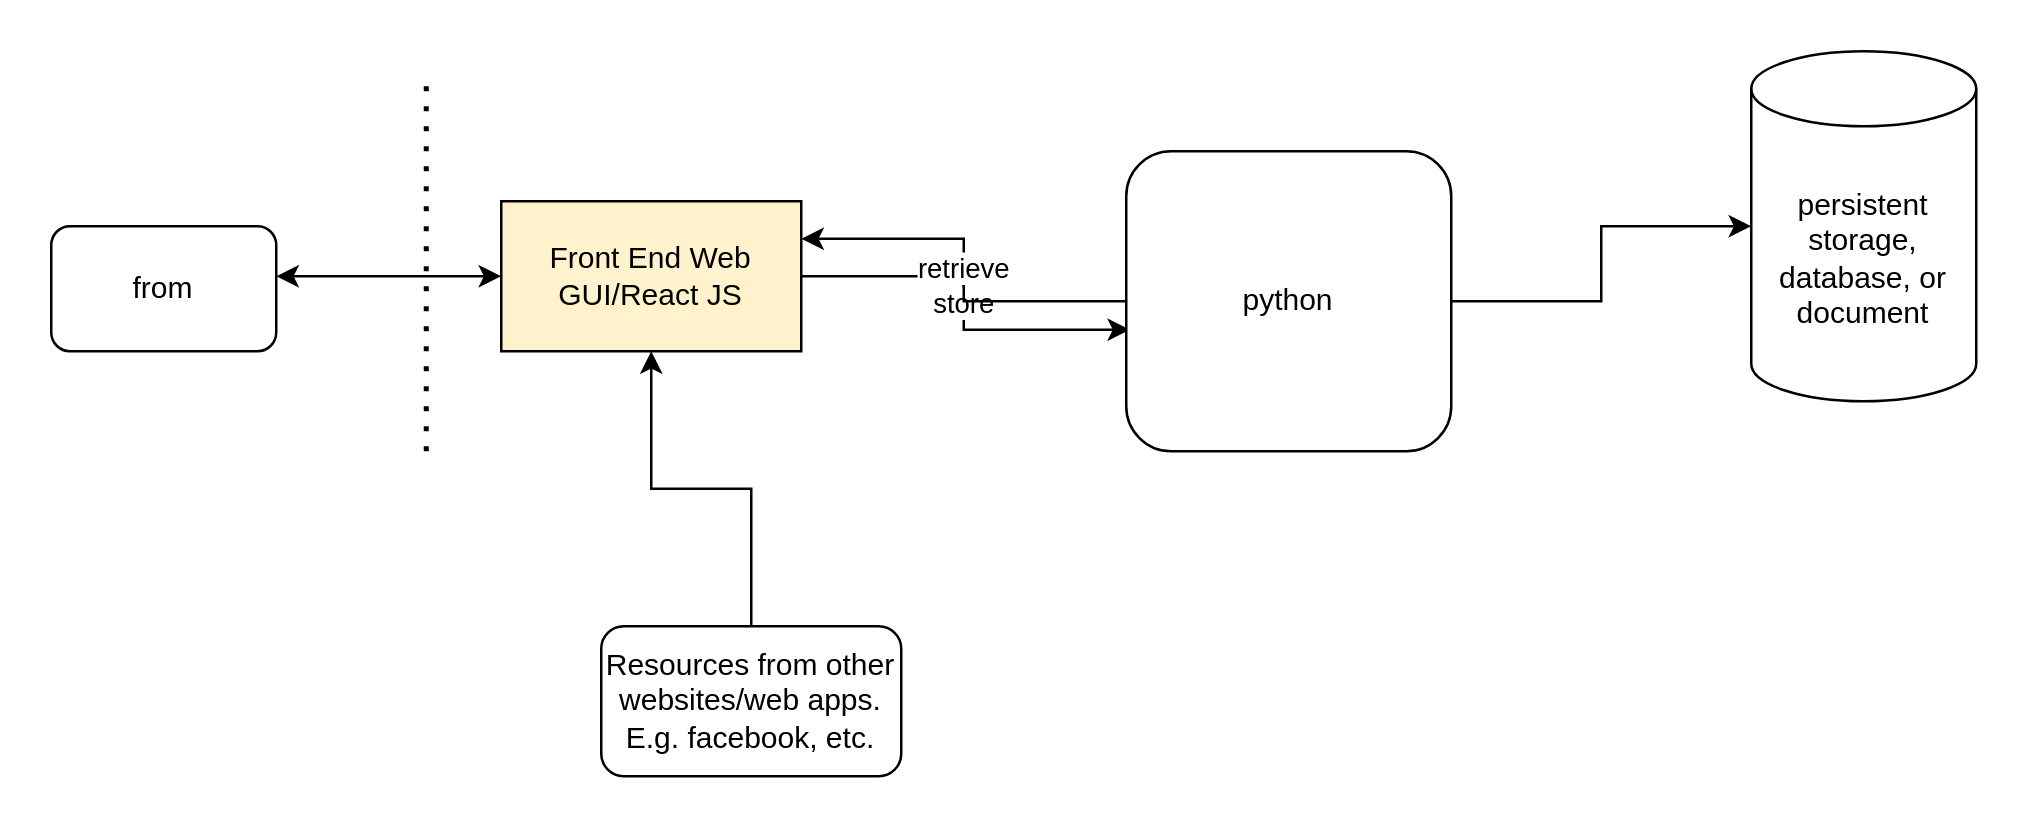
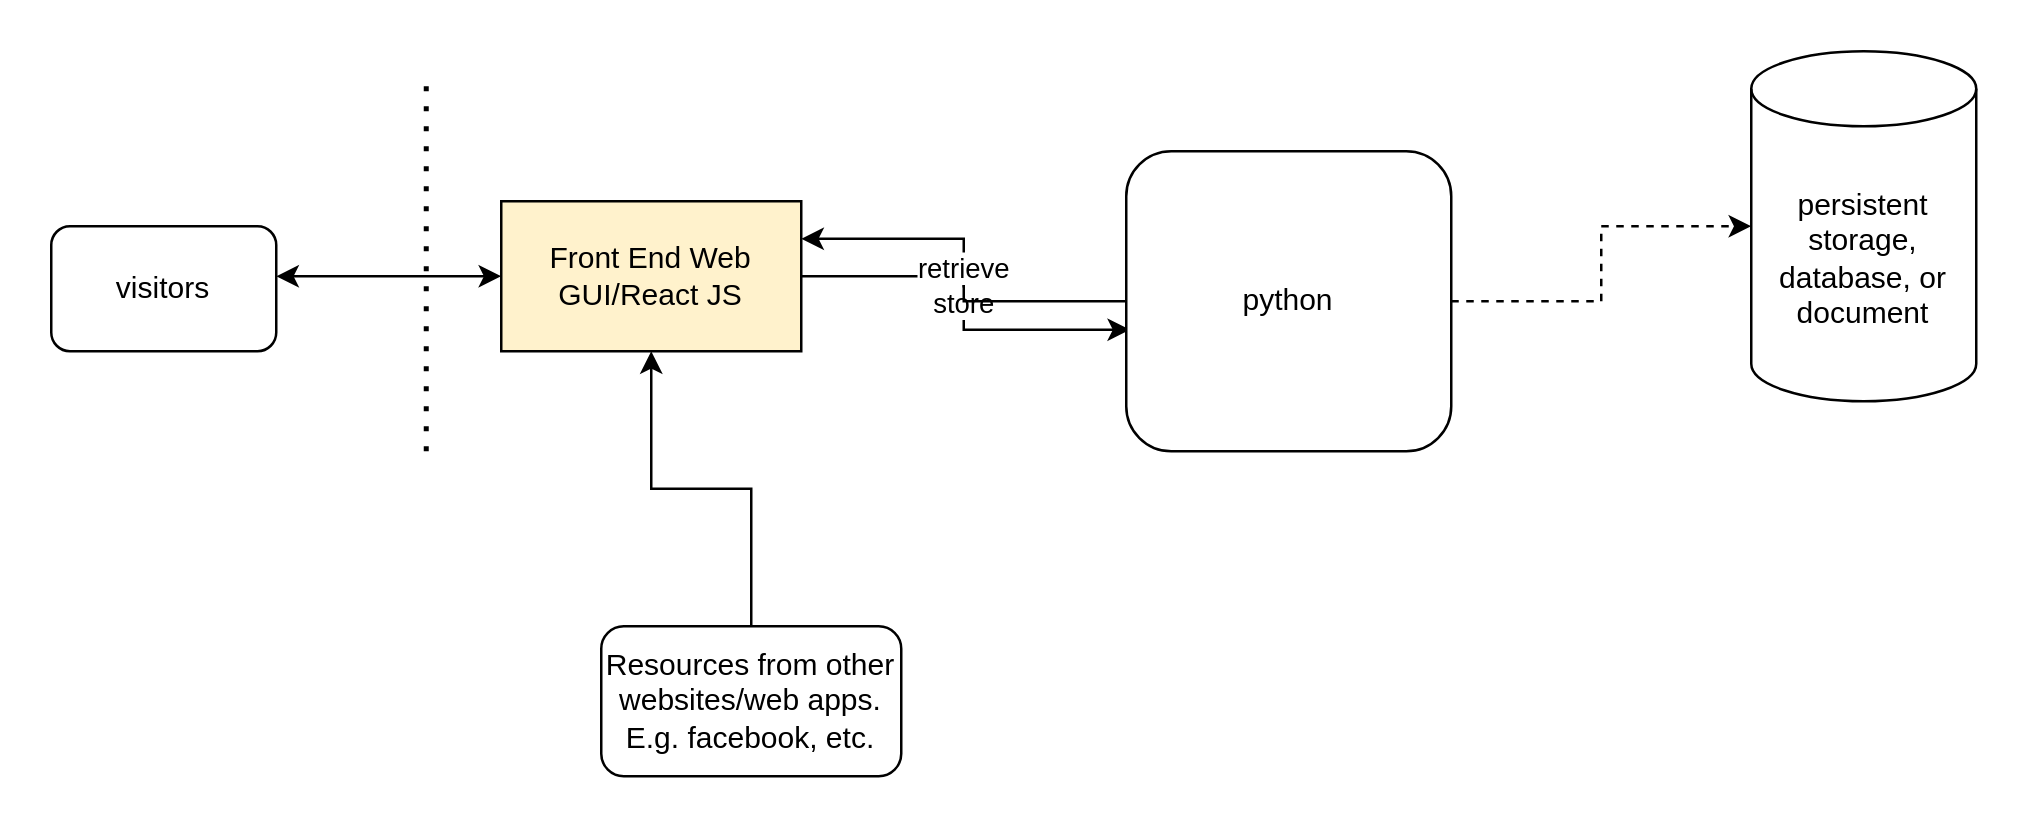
edge "python" -> "persistent storage, database, or document": style solid -> dashed
node "from": label "from" -> "visitors"
